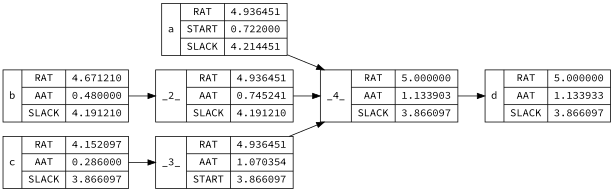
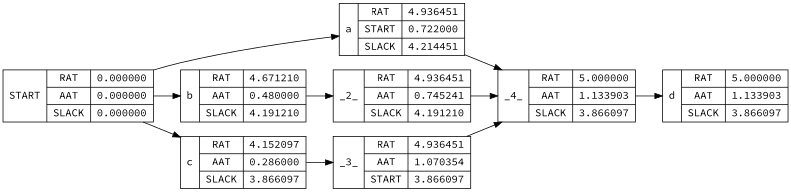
node "START": added
node "d": text "1.133933" -> "1.133903"
